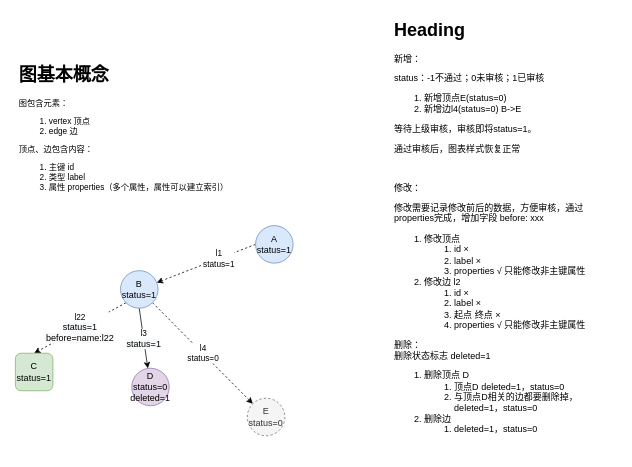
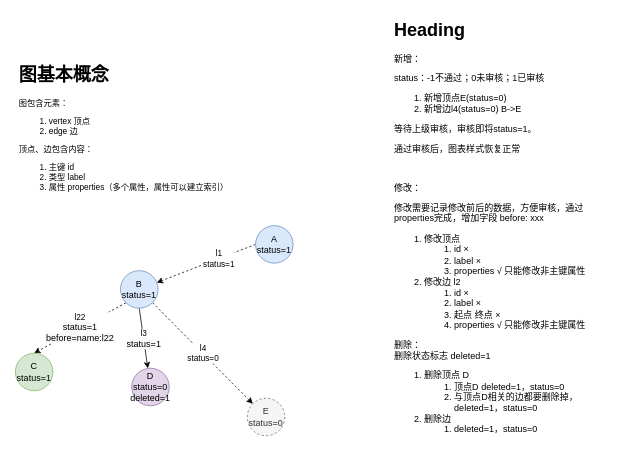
node "C status=1": shape rounded rectangle -> ellipse
